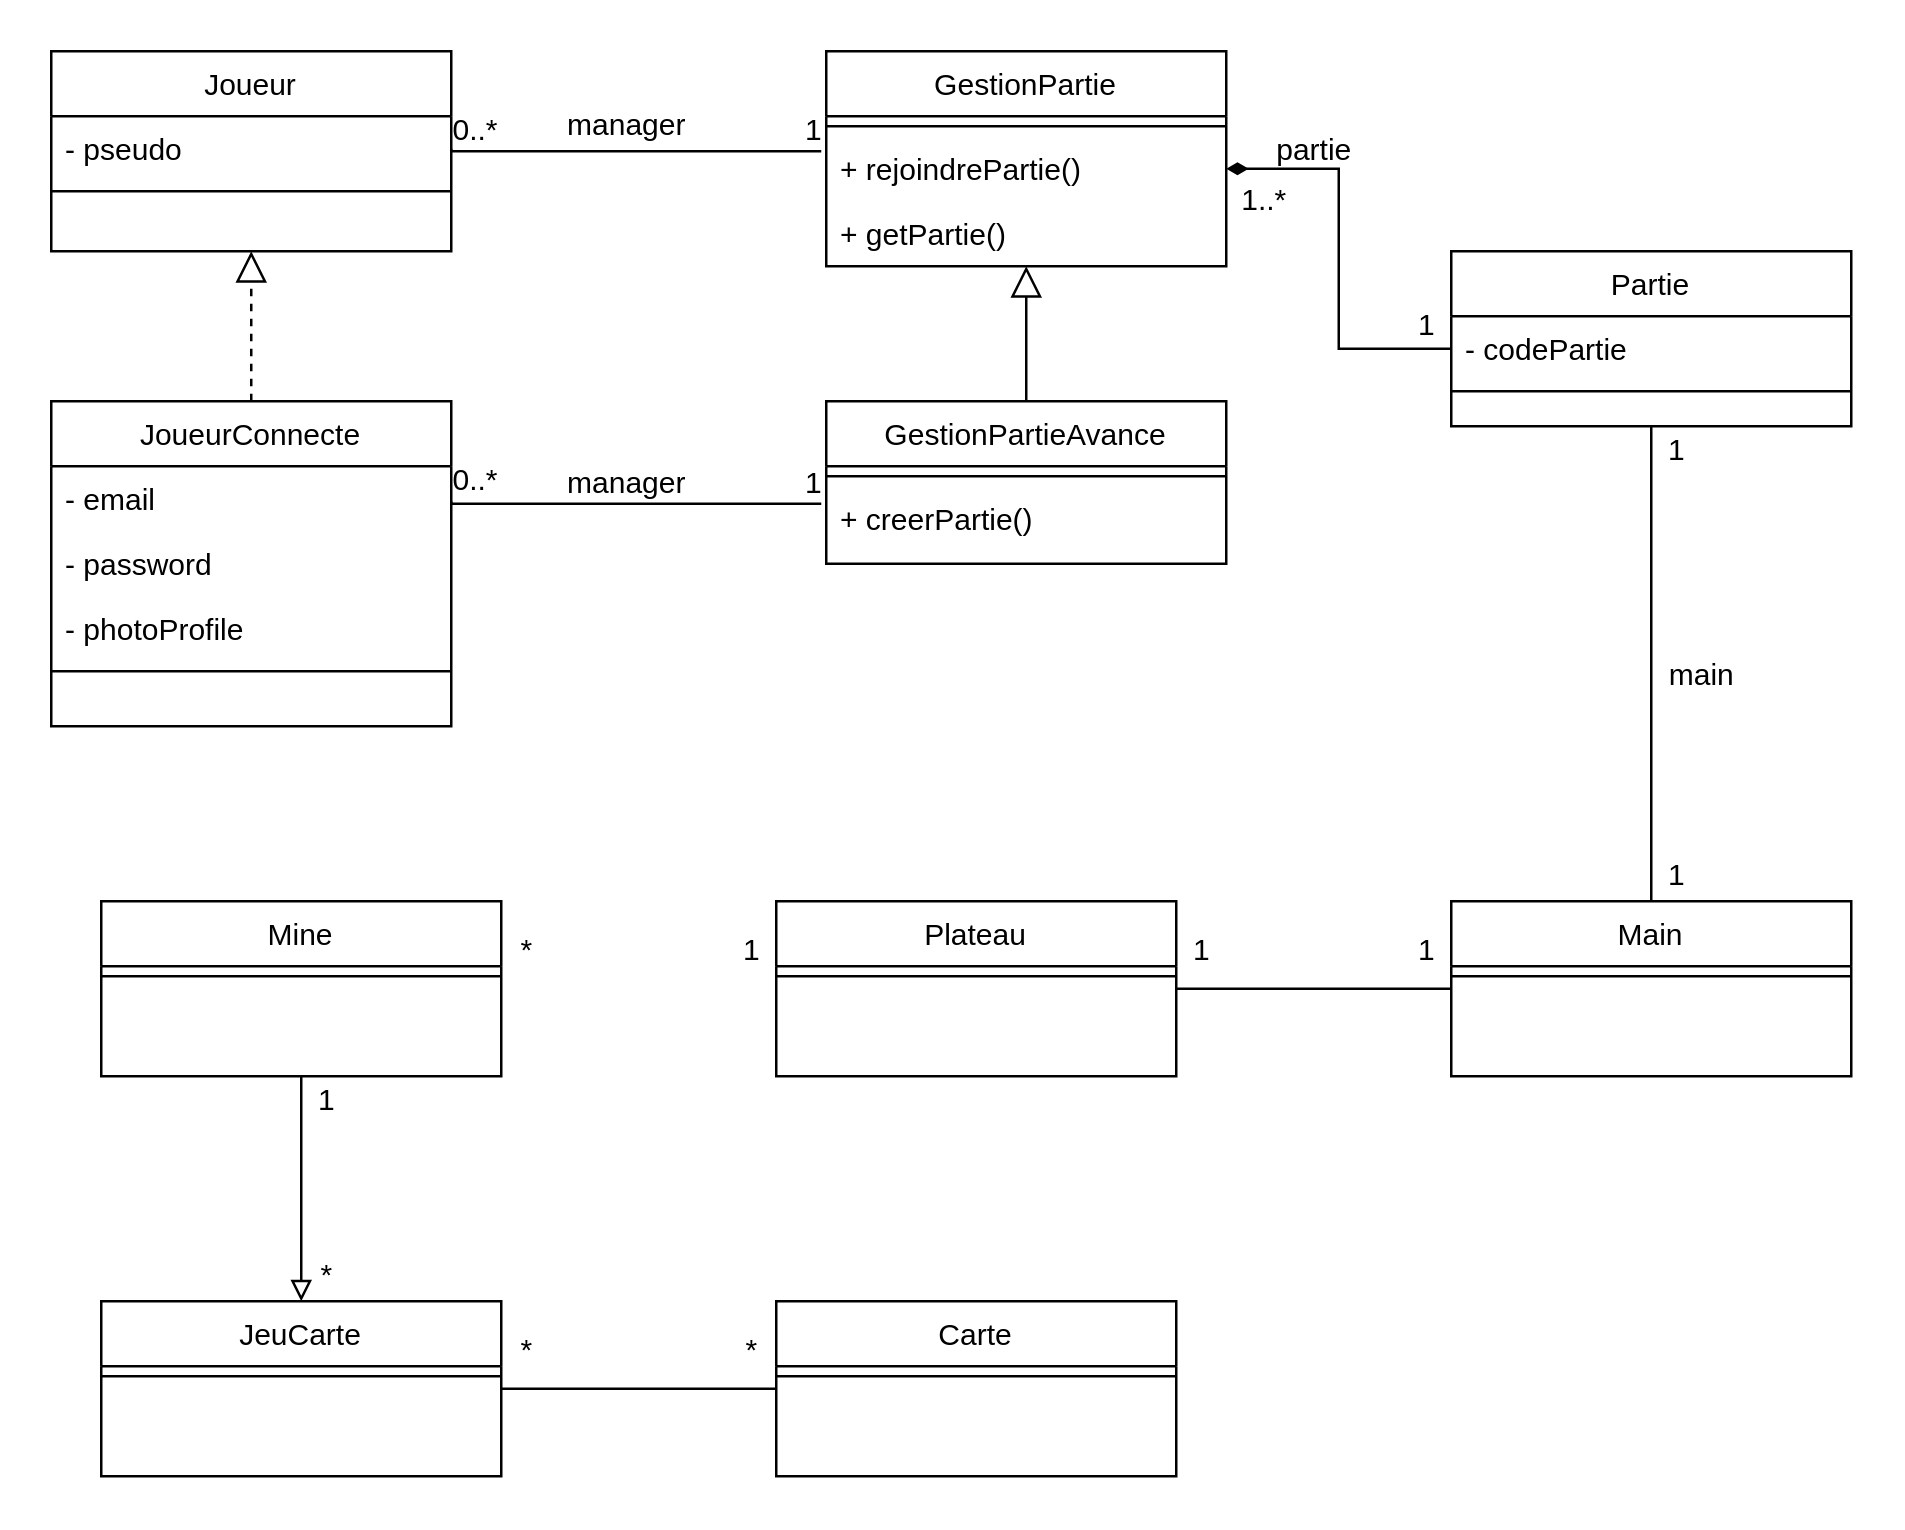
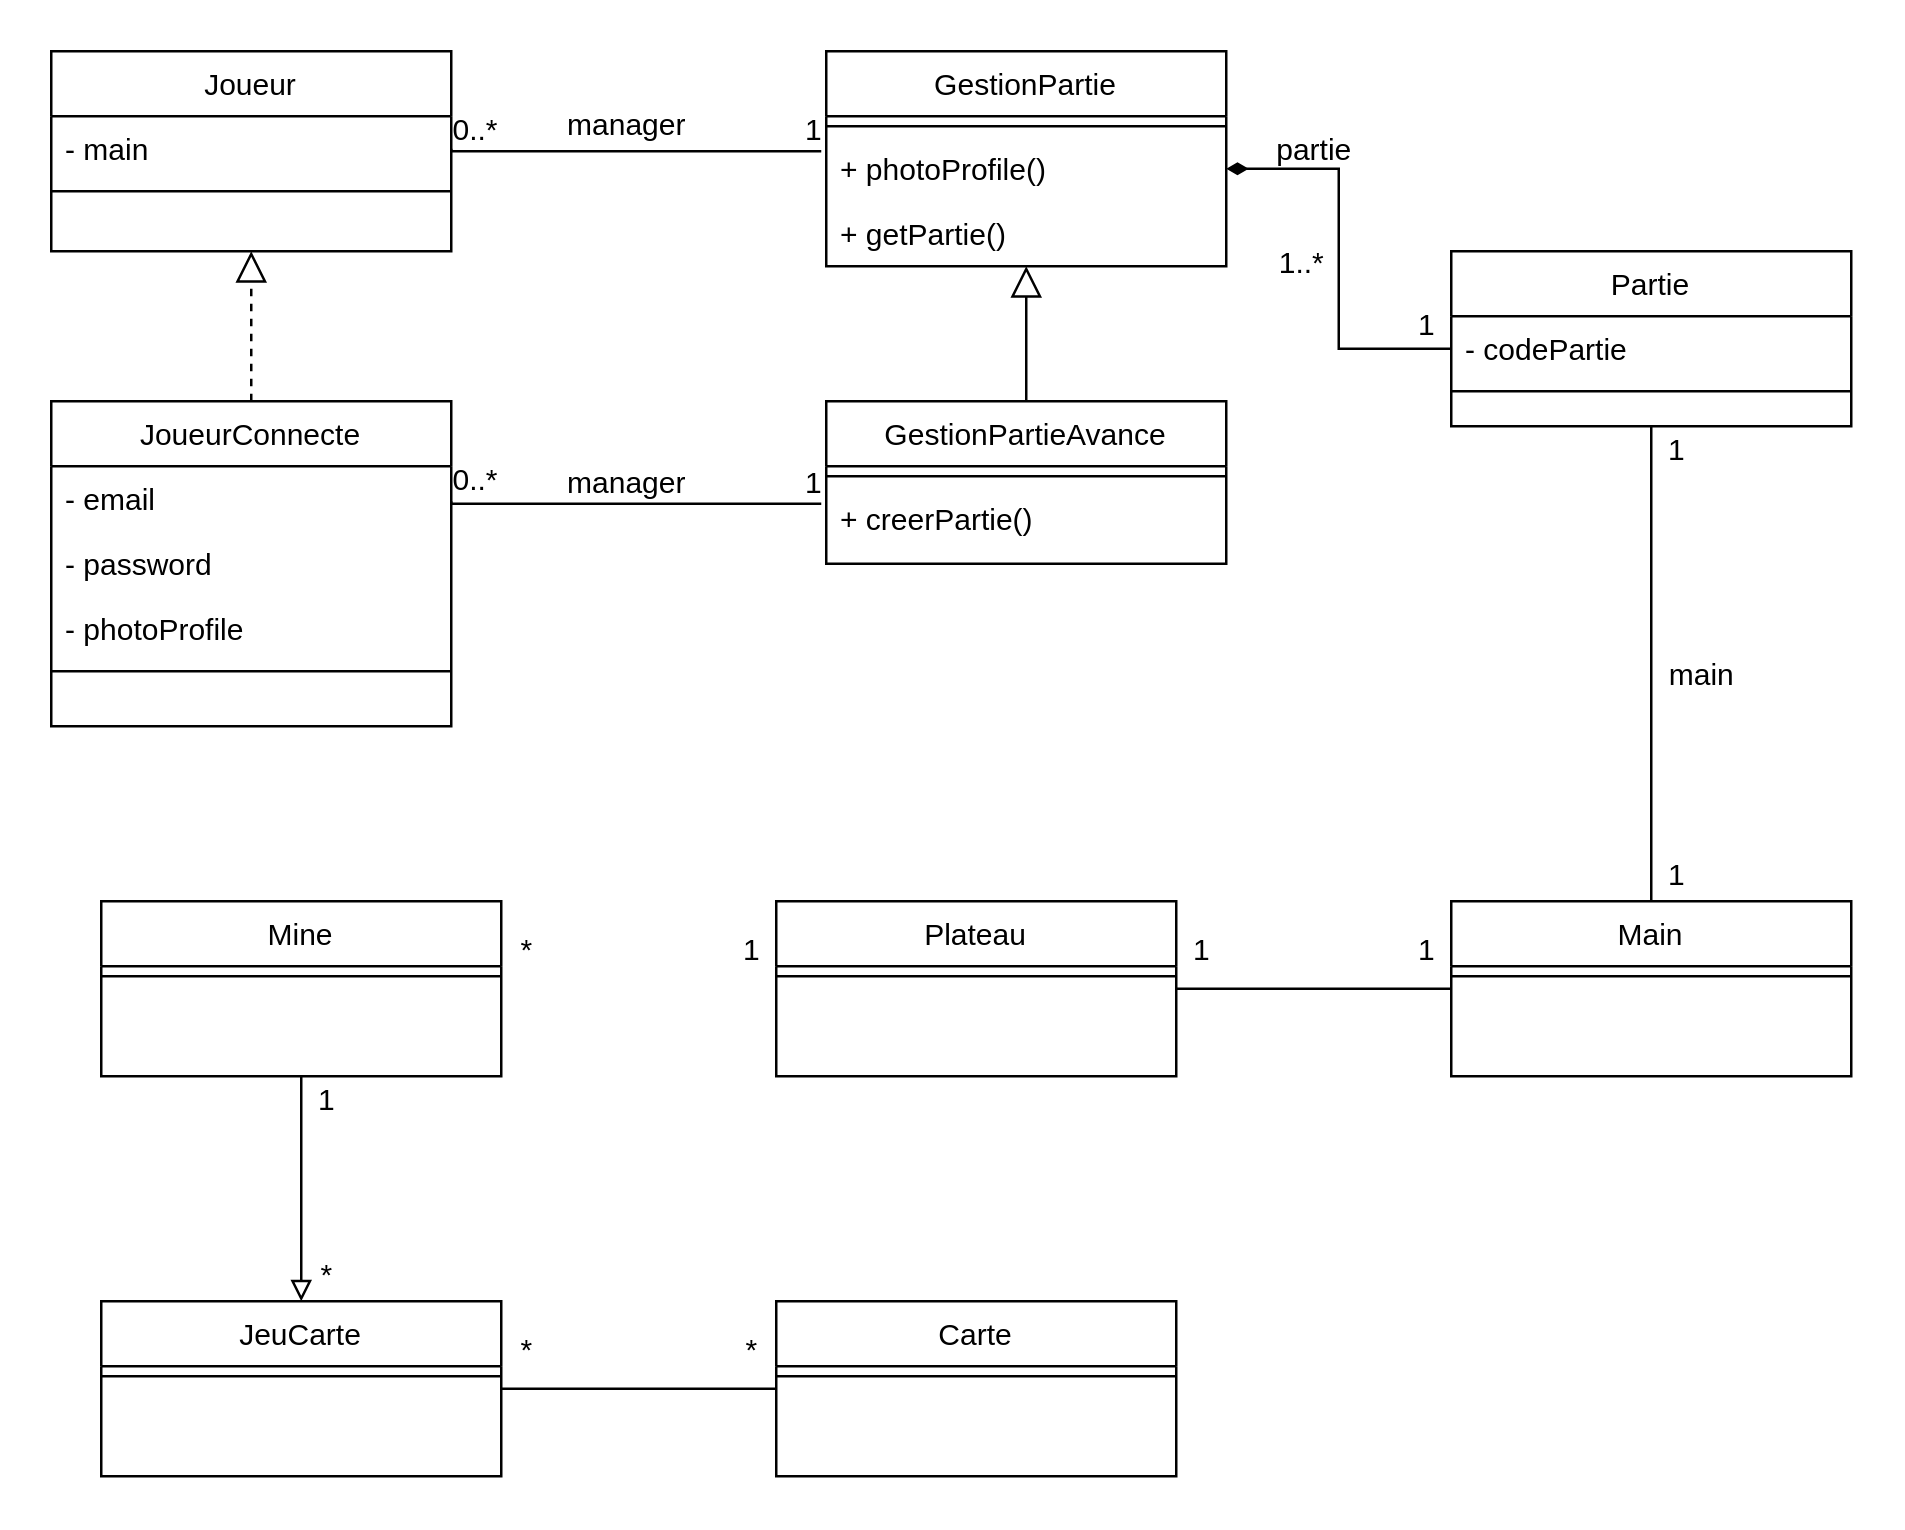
node "- pseudo": label "- pseudo" -> "- main"
node "+ rejoindrePartie()": label "+ rejoindrePartie()" -> "+ photoProfile()"
node "1..*": moved (1264, 201) -> (1301, 264)
